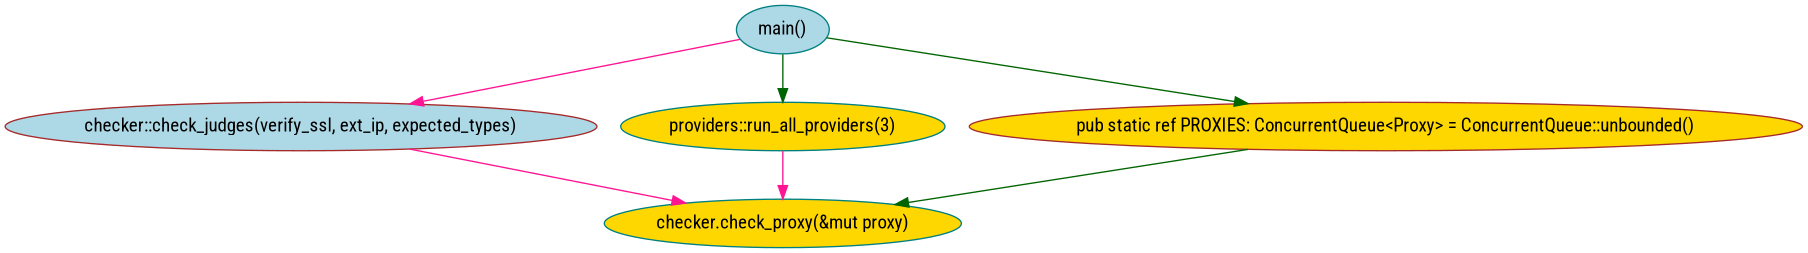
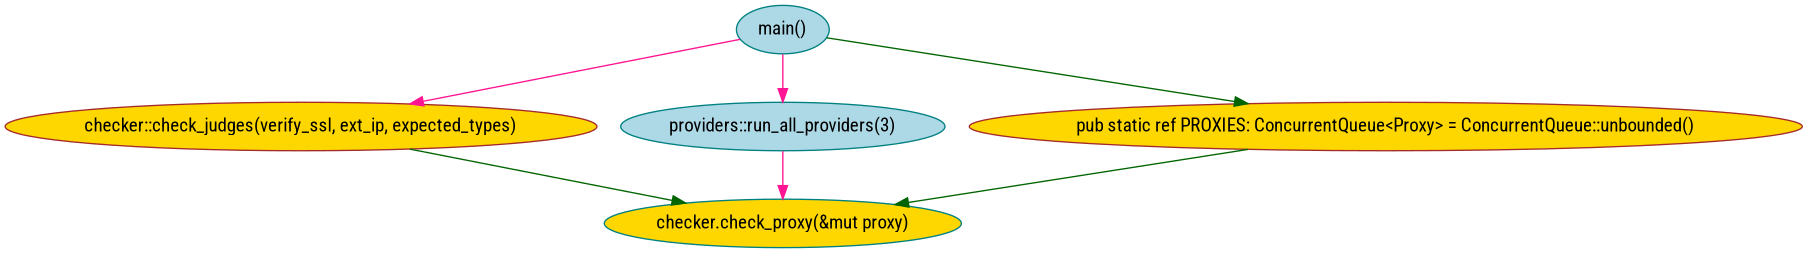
edge "main()" -> "providers::run_all_providers(3)": color darkgreen -> deeppink
node "checker::check_judges(verify_ssl, ext_ip, expected_types)": fillcolor lightblue -> gold
node "providers::run_all_providers(3)": fillcolor gold -> lightblue
edge "checker::check_judges(verify_ssl, ext_ip, expected_types)" -> "checker.check_proxy(&mut proxy)": color deeppink -> darkgreen
